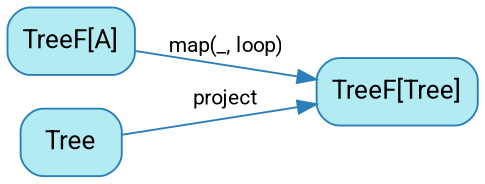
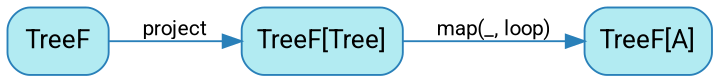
edge "TreeF[A]" -> "TreeF[Tree]": reversed
node "Tree": label "Tree" -> "TreeF"
